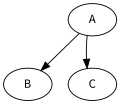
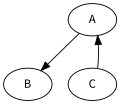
edge "A" -> "C": reversed
